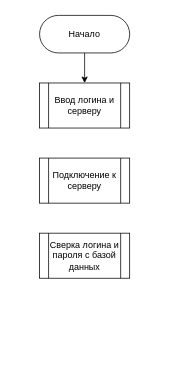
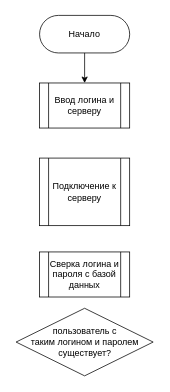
node "Подключение к серверу": size 90x45 -> 90x68
node "Сверка логина и пароля с базой данных": moved (84, 255) -> (84, 274)
node "пользователь с таким логином и паролем существует?": added
